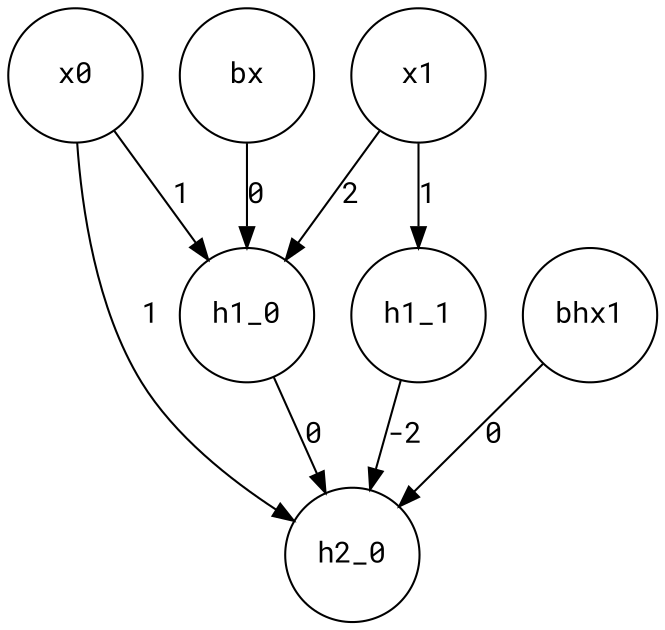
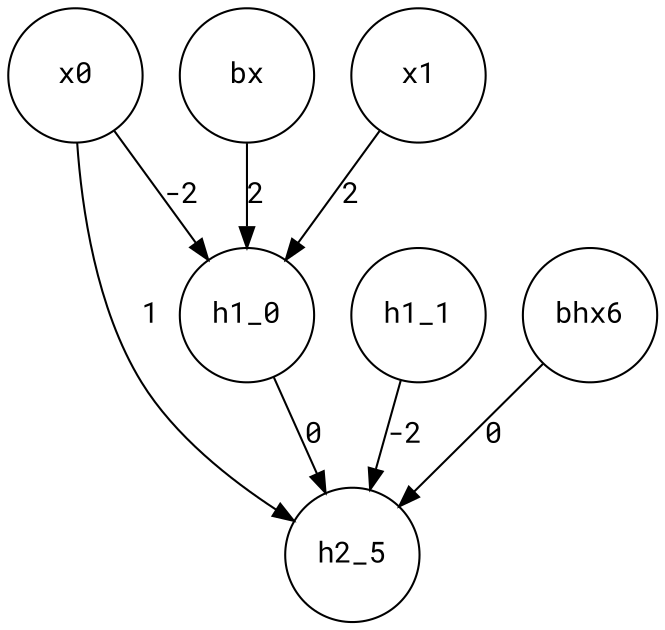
edge "x1" -> "h1_1": removed, label "1"
edge "x0" -> "h1_0": label "1" -> "-2"
edge "bx" -> "h1_0": label "0" -> "2"
node "bhx1": label "bhx1" -> "bhx6"
node "h2_0": label "h2_0" -> "h2_5"
